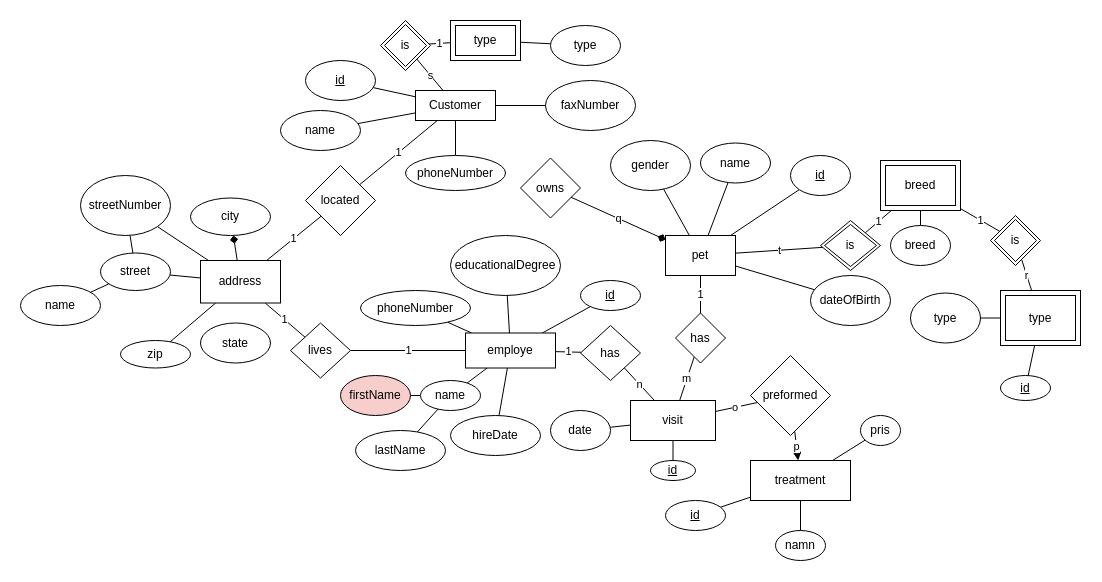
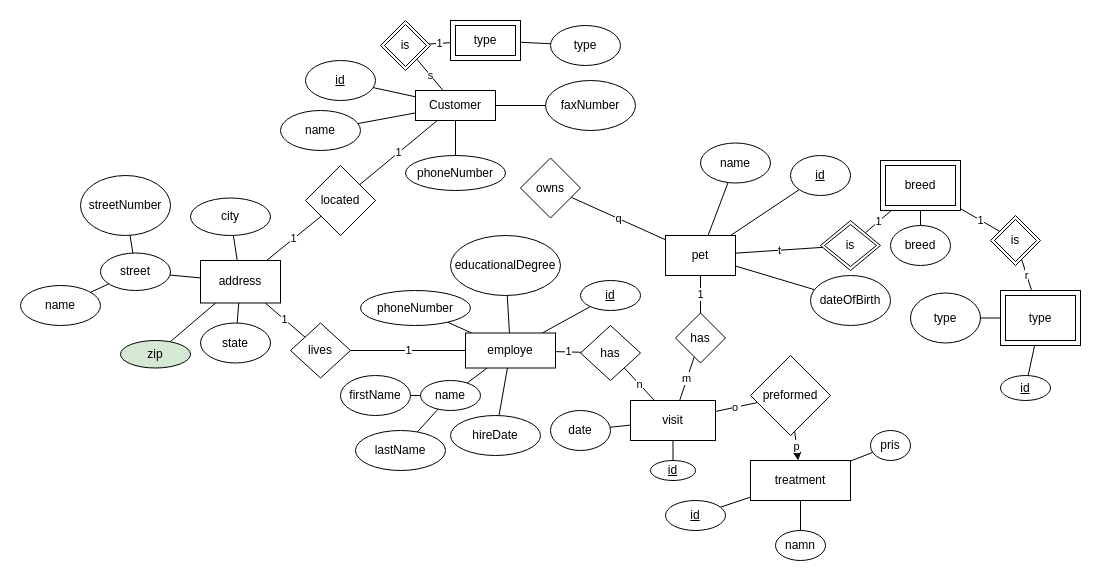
node "gender": removed
edge "gender" -- "pet": removed
edge "owns" -> "pet": arrowhead diamond -> none
edge "streetNumber" -- "address": now "state" -- "address"
edge "address" -> "city": arrowhead diamond -> none
node "zip": fillcolor #ffffff -> #d5e8d4
node "firstName": fillcolor #f8cecc -> #ffffff
node "pris": moved (881, 431) -> (891, 446)
